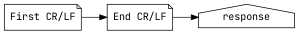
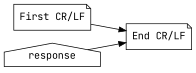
edge "End CR/LF" -> "response": reversed
